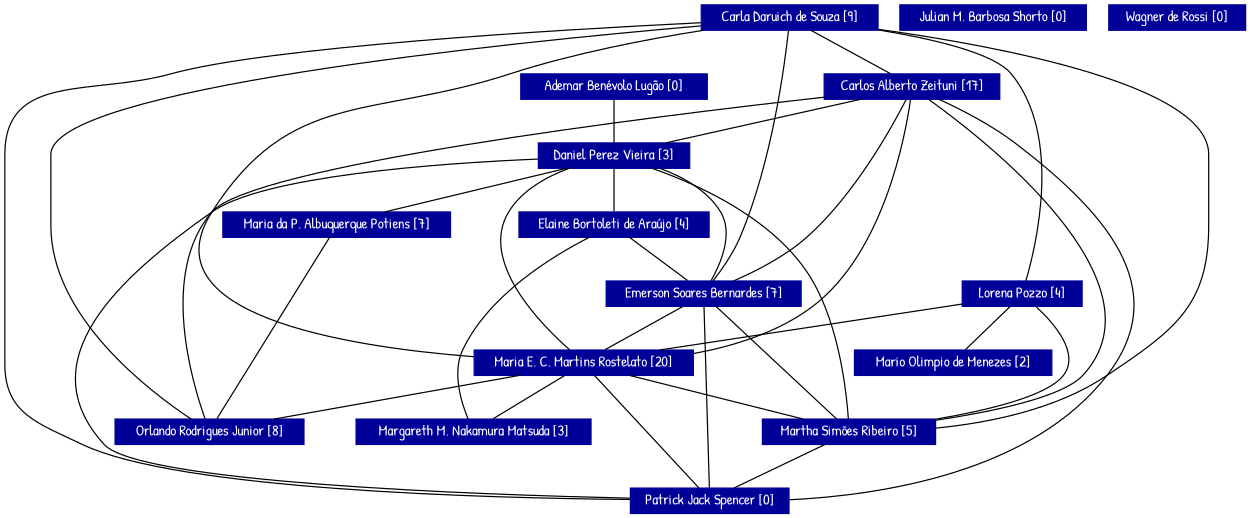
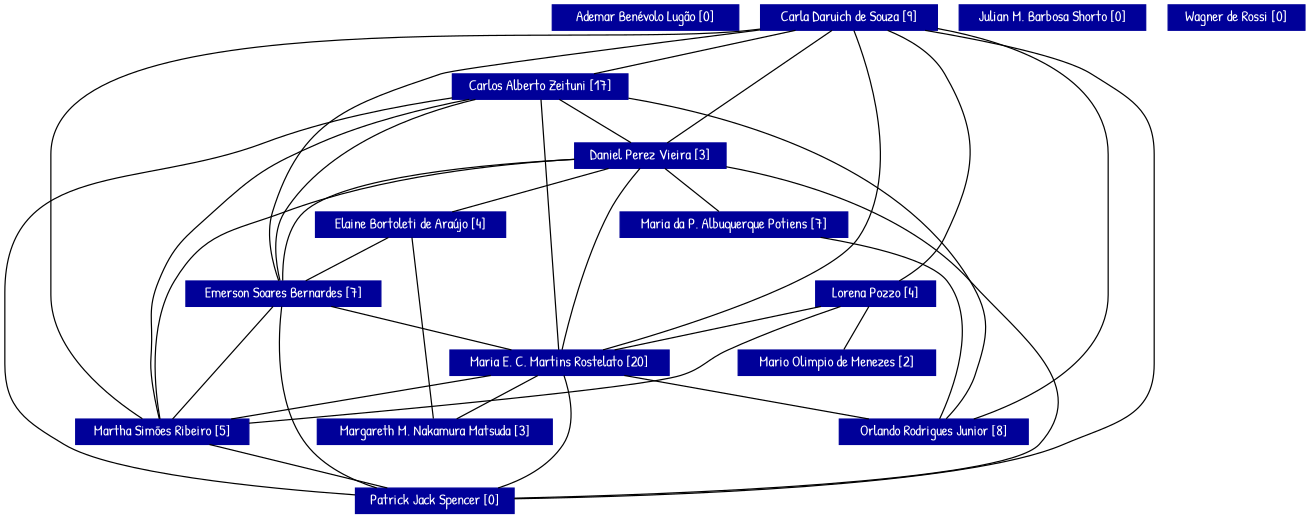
edge "Ademar Benévolo Lugão [0]" -- "Daniel Perez Vieira [3]": now "Carla Daruich de Souza [9]" -- "Daniel Perez Vieira [3]"
